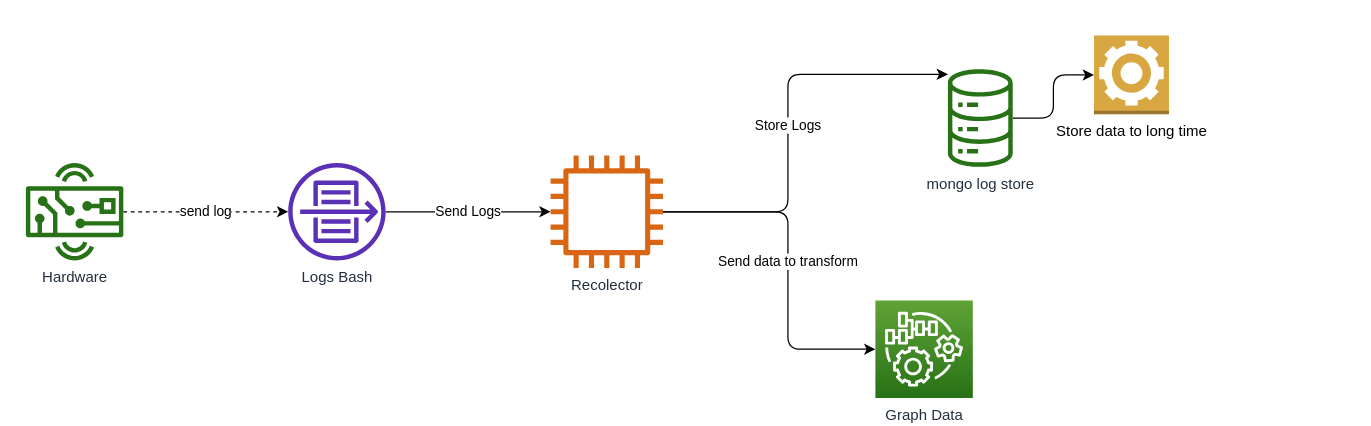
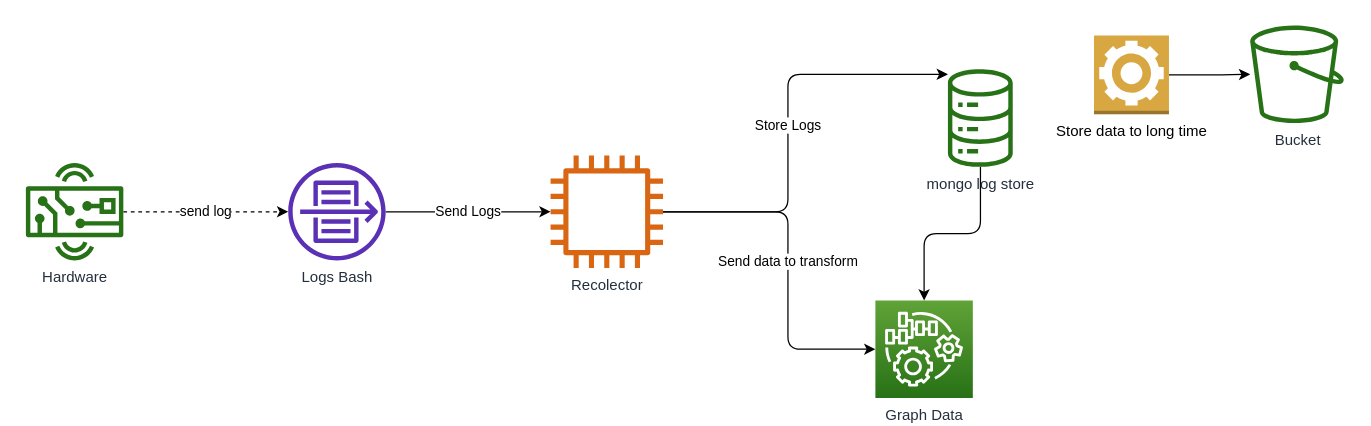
node "Bucket": added
edge "Store data to long time" -> "Bucket": added
edge "mongo log store" -> "Store data to long time": now "mongo log store" -> "Graph Data"
